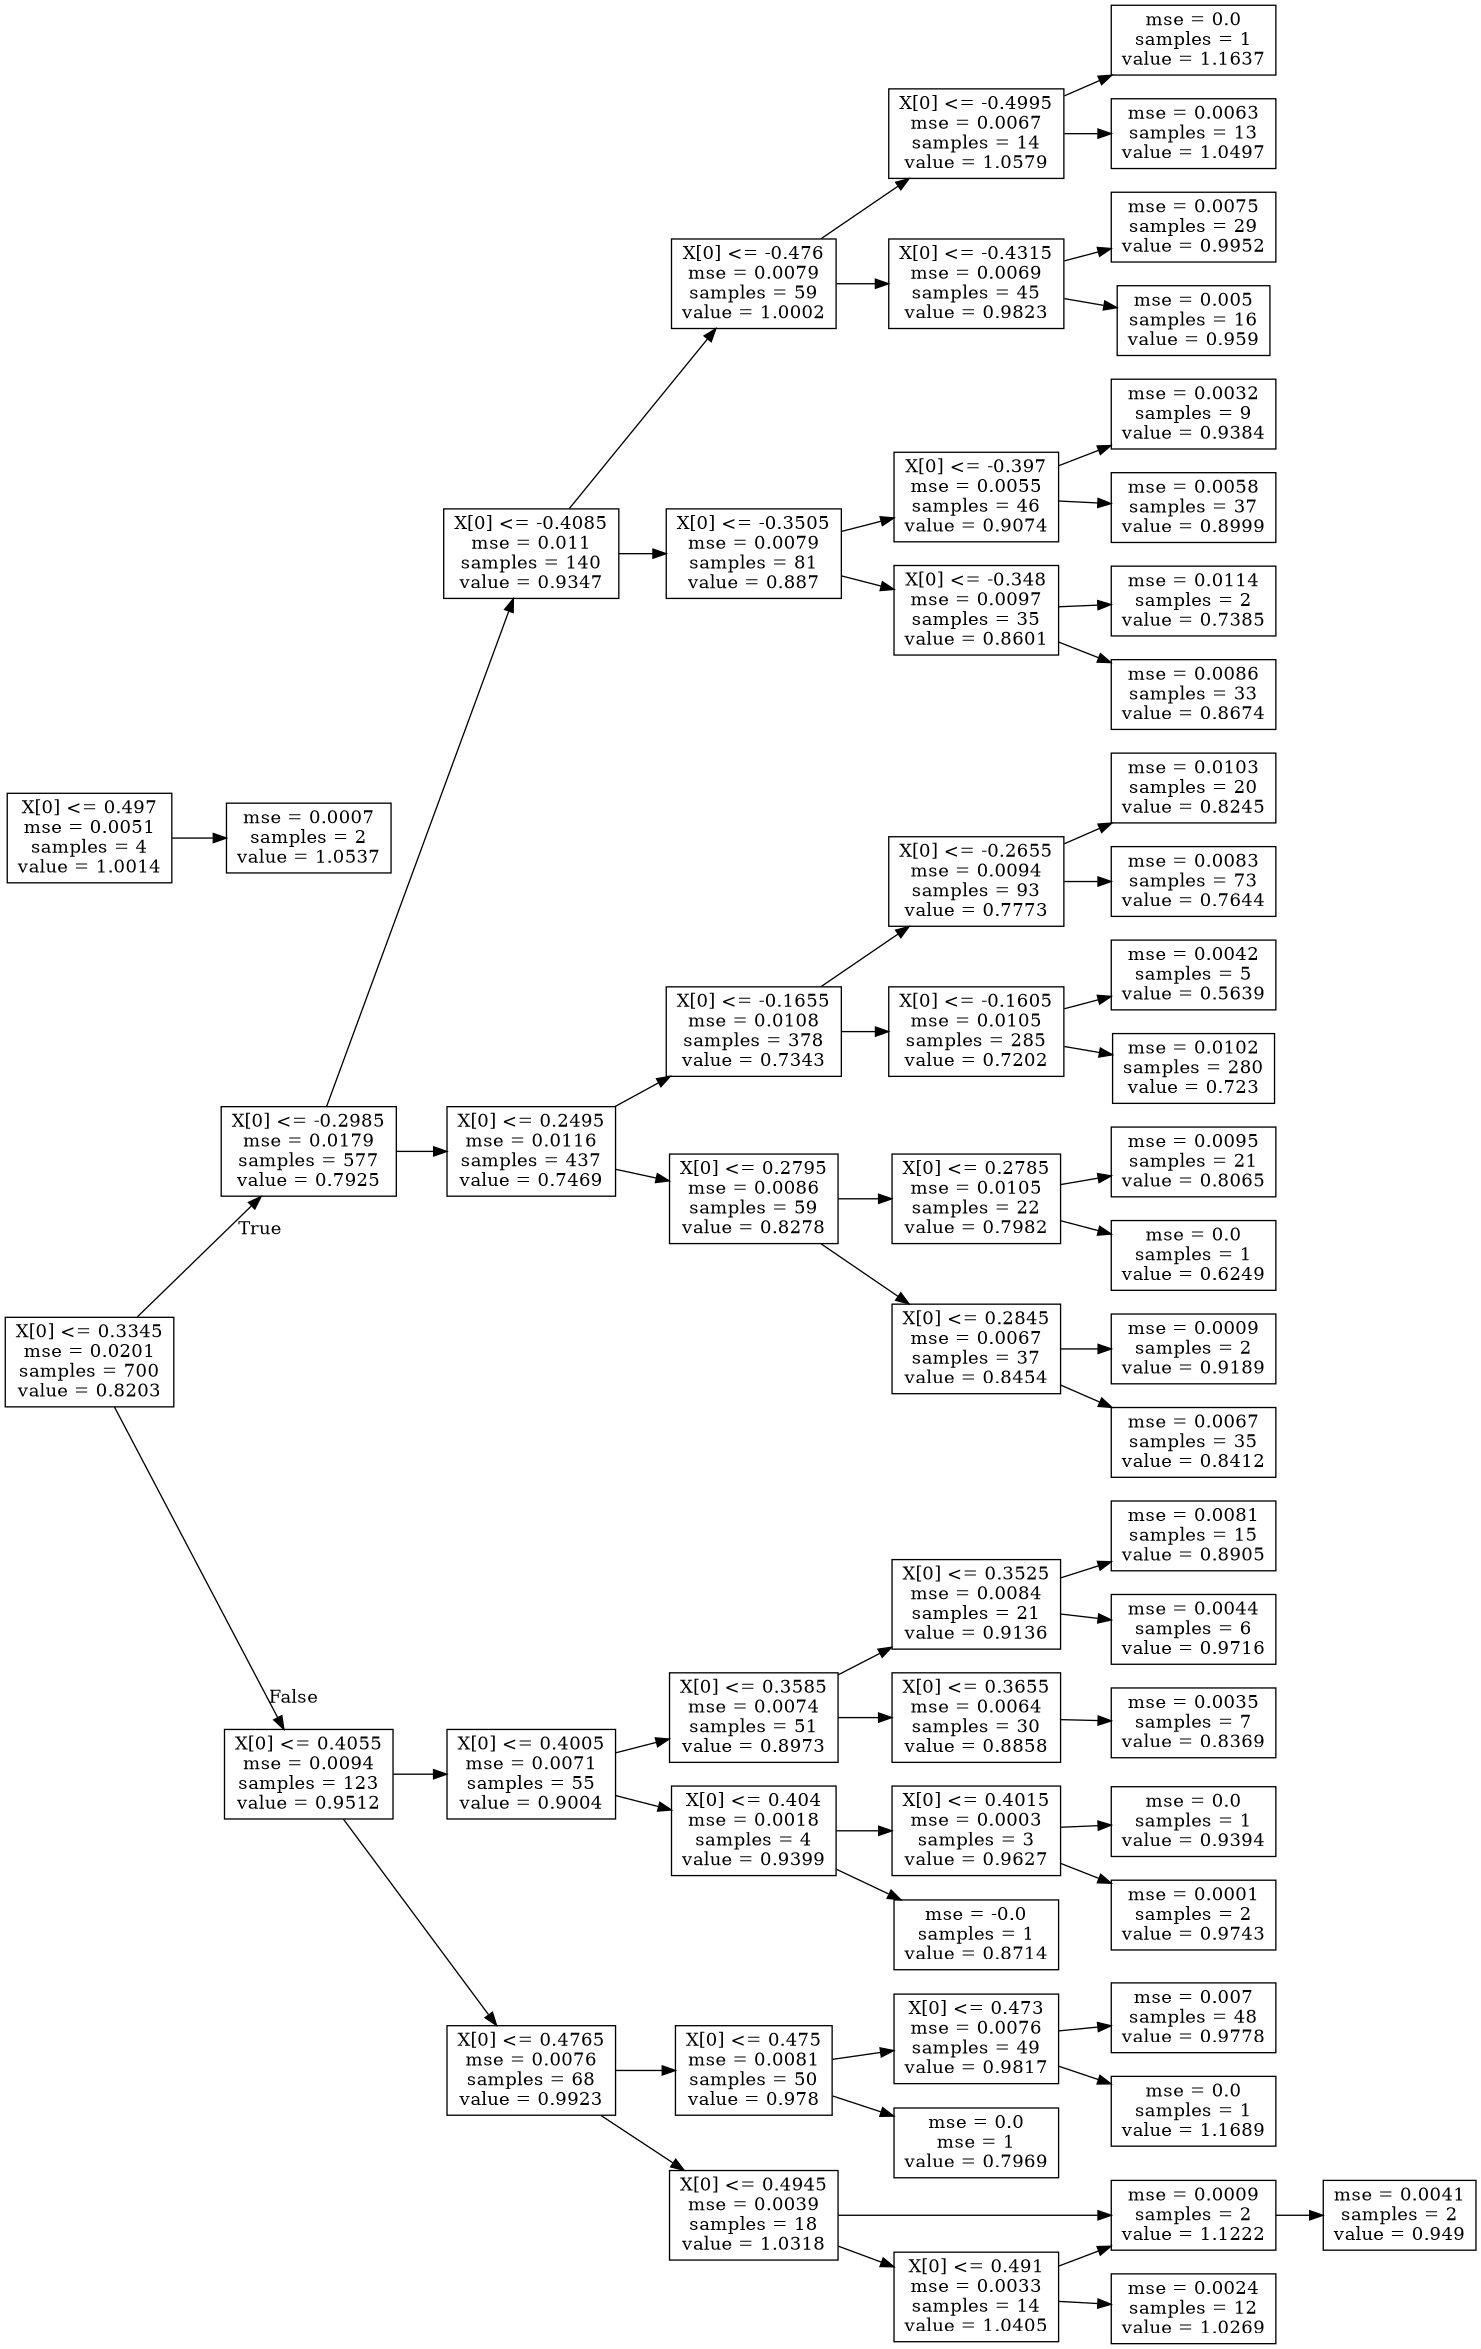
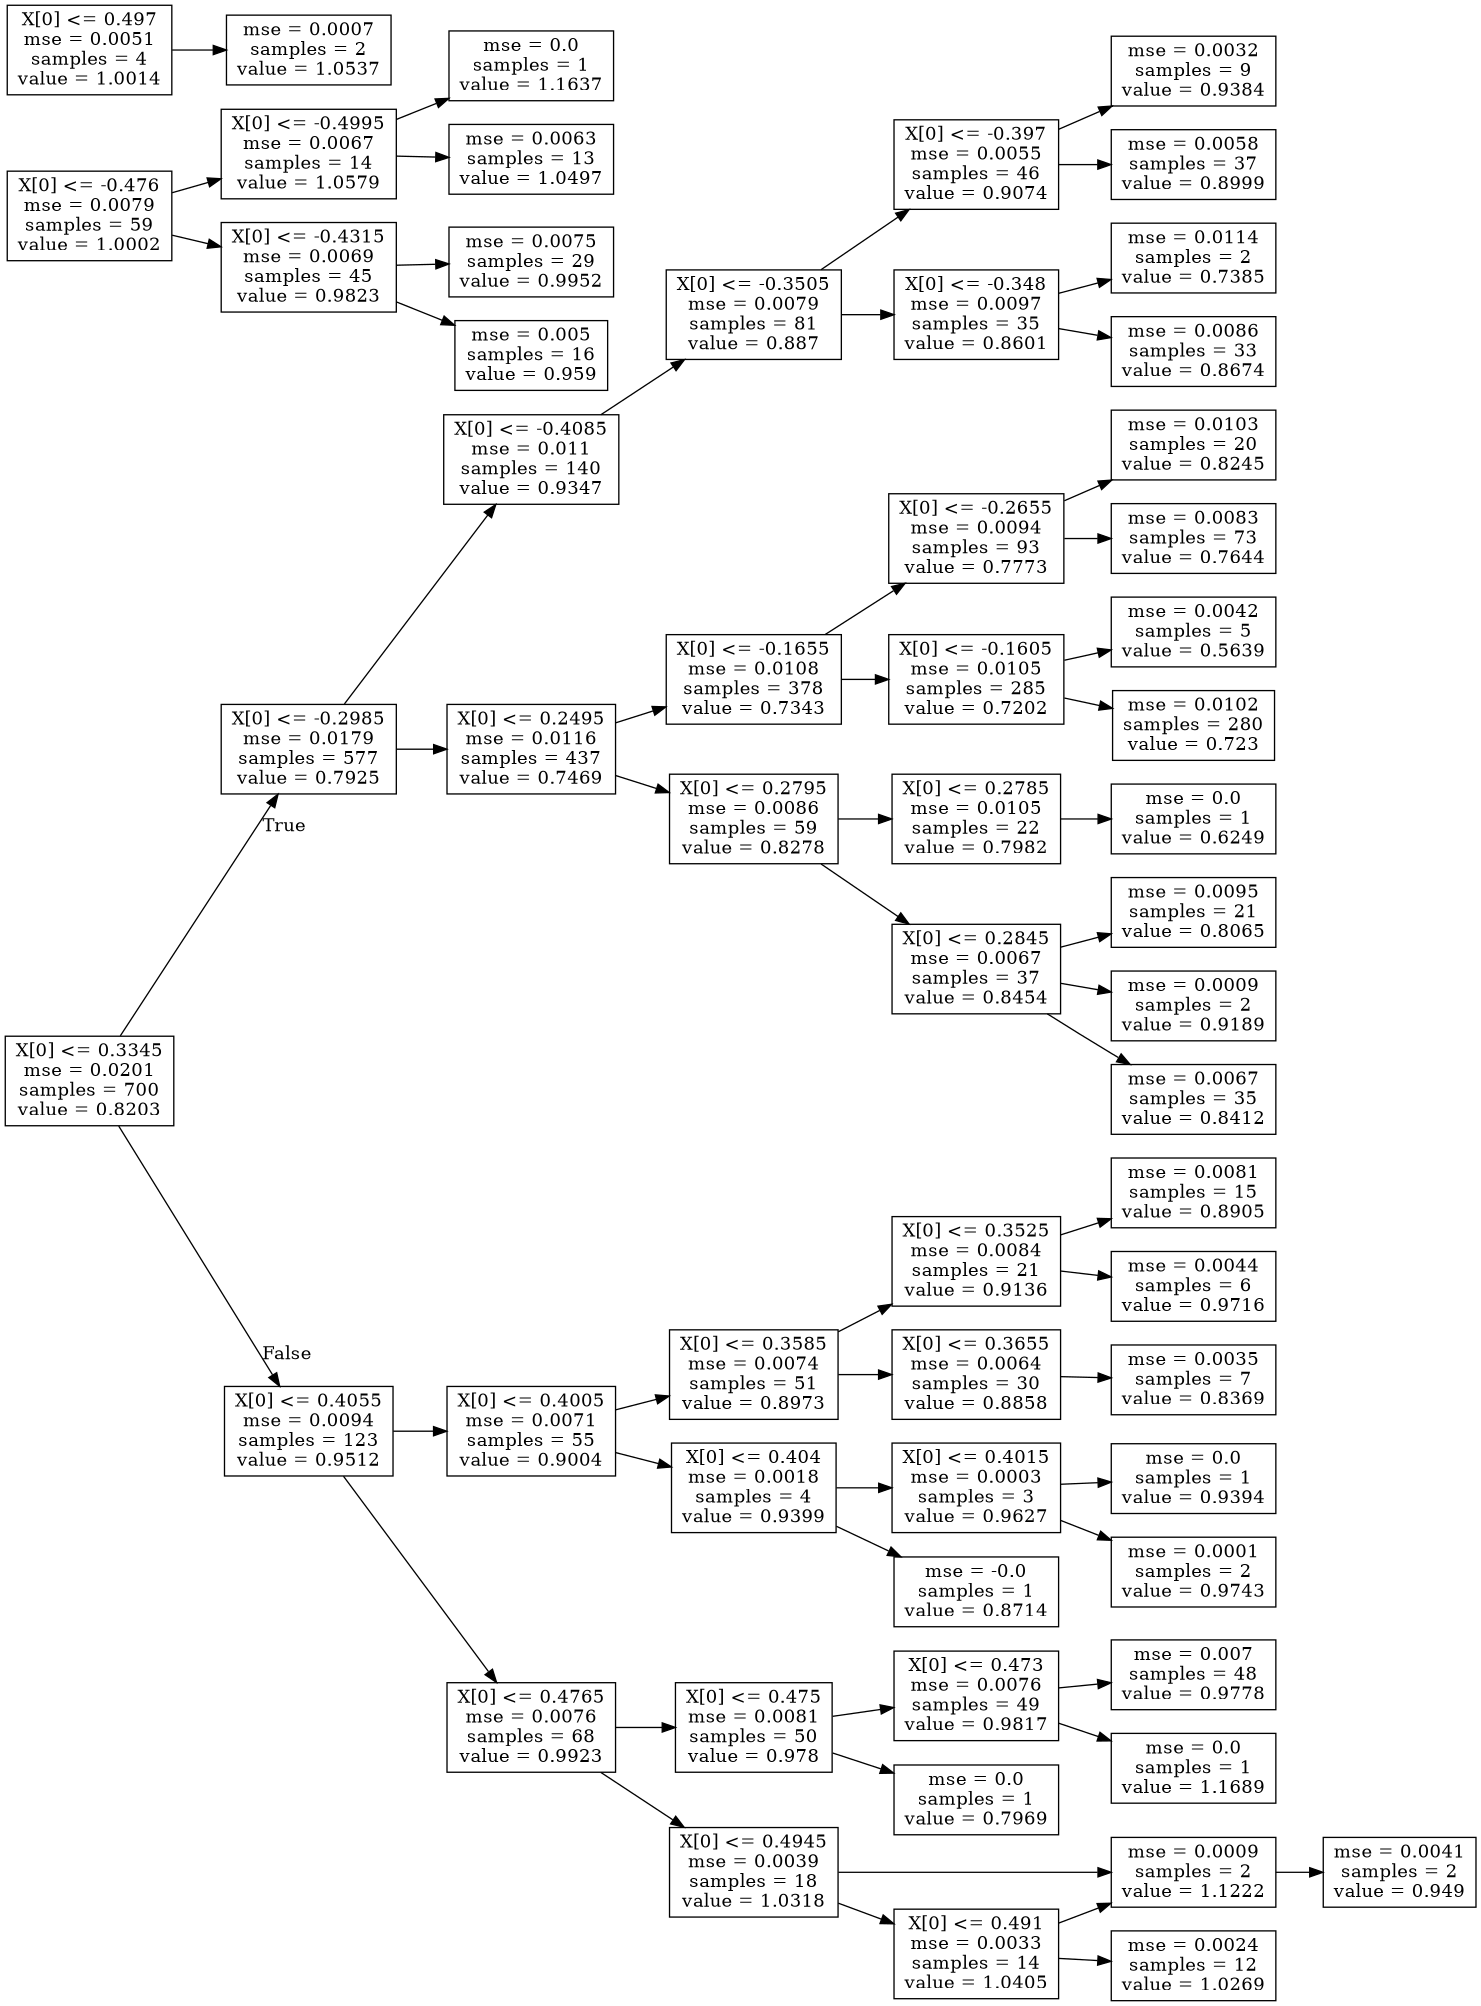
edge "X[0] <= -0.4085 mse = 0.011 samples = 140 value = 0.9347" -> "X[0] <= -0.476 mse = 0.0079 samples = 59 value = 1.0002": removed
edge "X[0] <= 0.2785 mse = 0.0105 samples = 22 value = 0.7982" -> "mse = 0.0095 samples = 21 value = 0.8065": now "X[0] <= 0.2845 mse = 0.0067 samples = 37 value = 0.8454" -> "mse = 0.0095 samples = 21 value = 0.8065"
node "mse = 0.0 mse = 1 value = 0.7969": label "mse = 0.0 mse = 1 value = 0.7969" -> "mse = 0.0 samples = 1 value = 0.7969"
